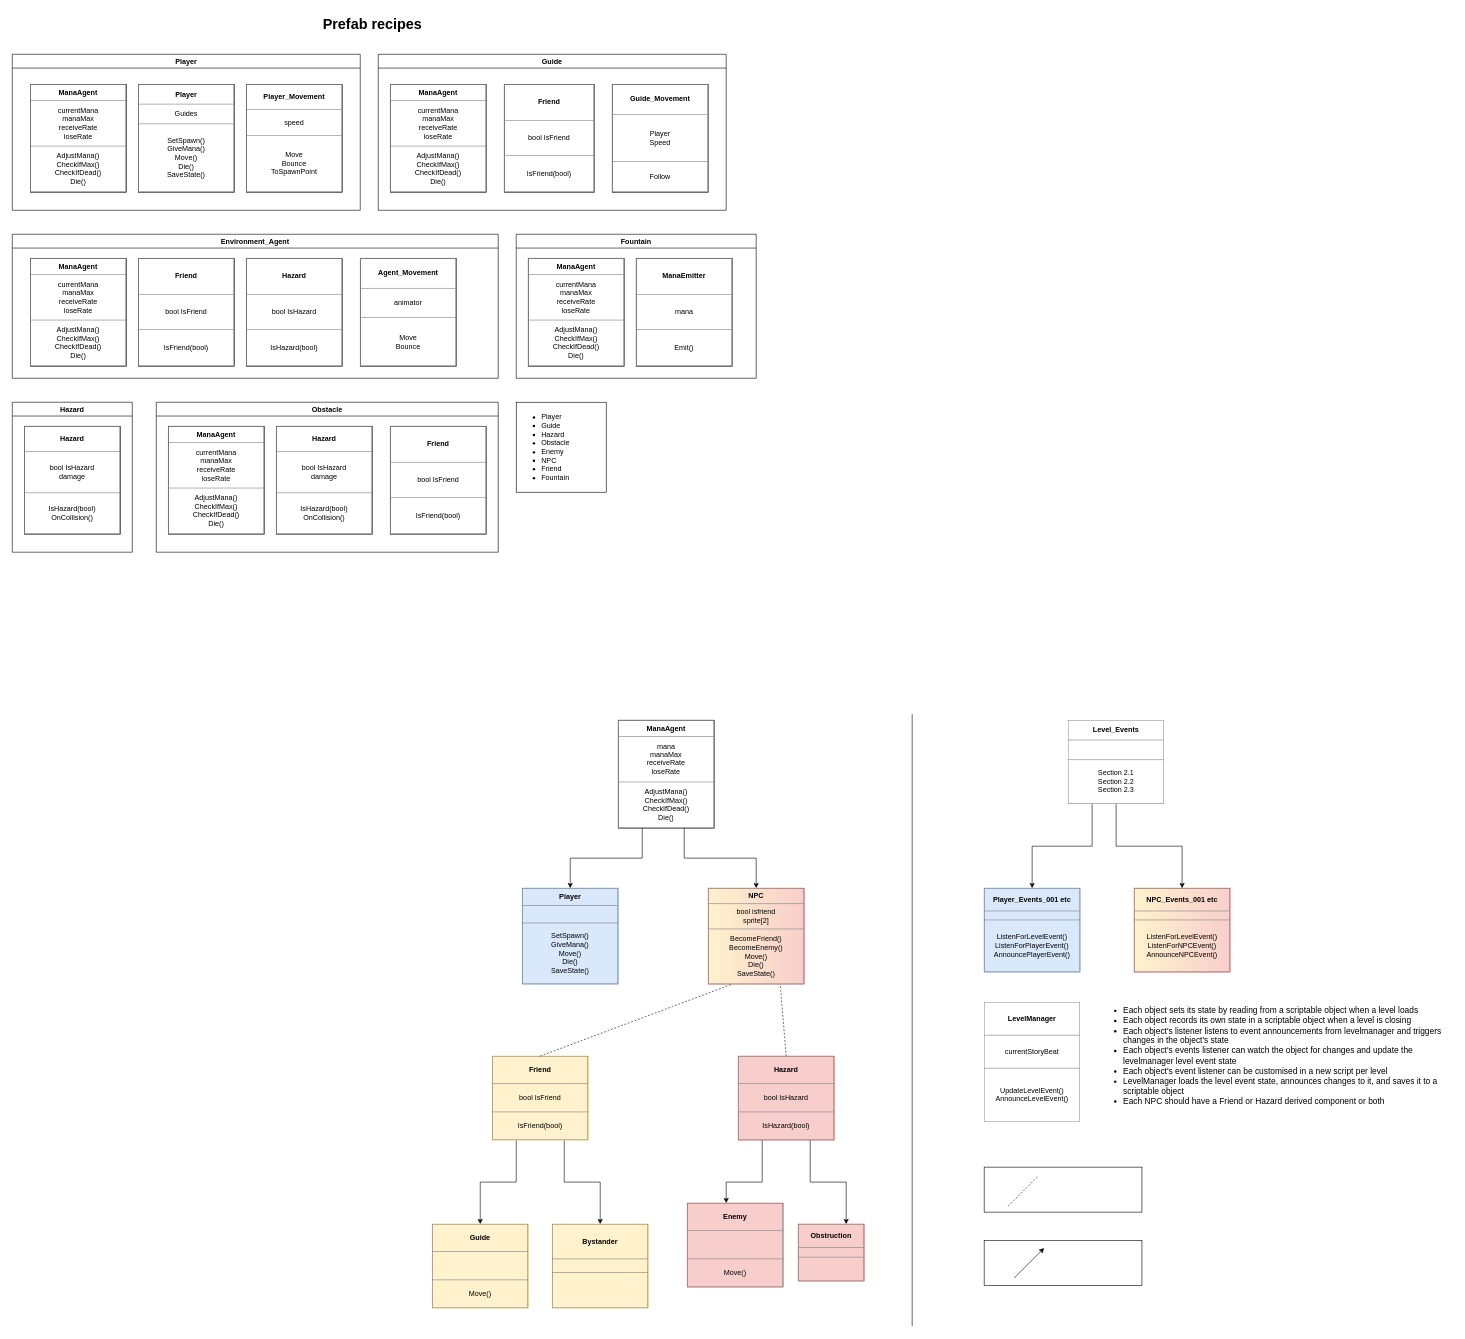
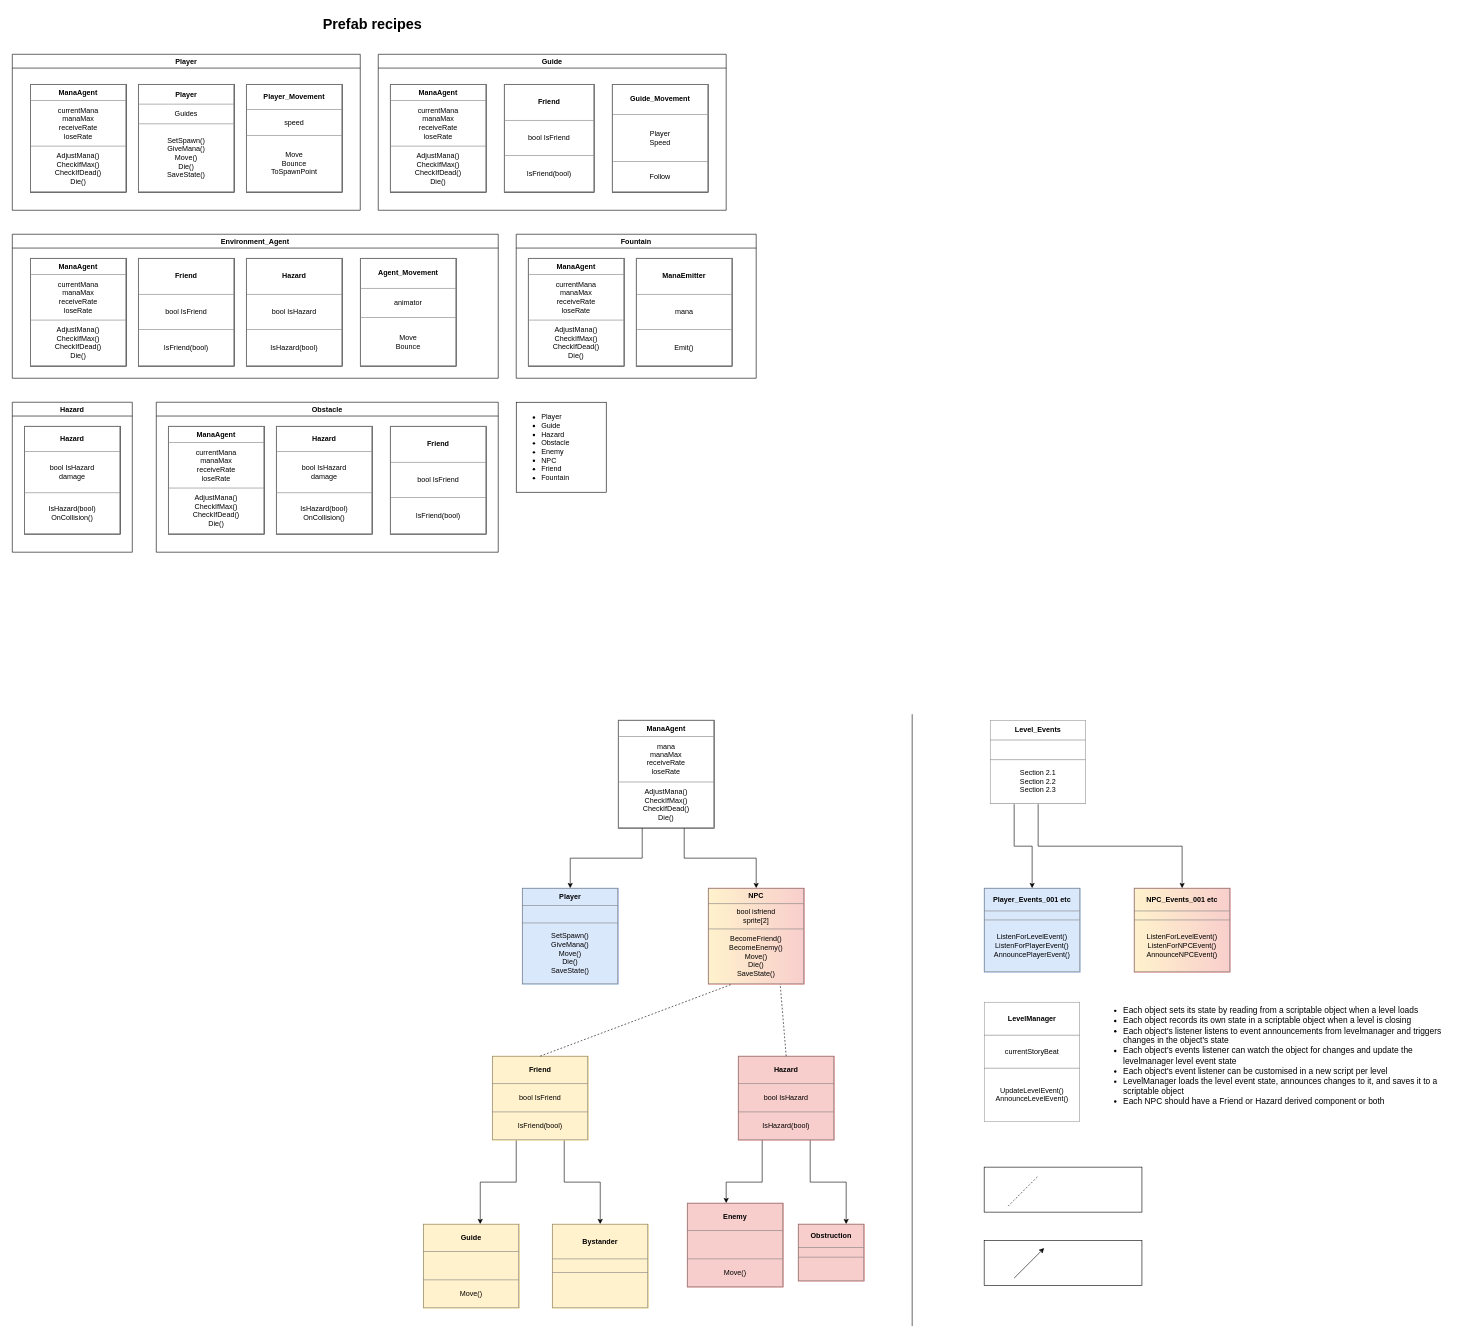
node "Level_Events Section 2.1 Section 2.2 Section 2.3": moved (1116, 762) -> (1038, 762)
node "Guide Move()": moved (480, 1266) -> (471, 1266)
